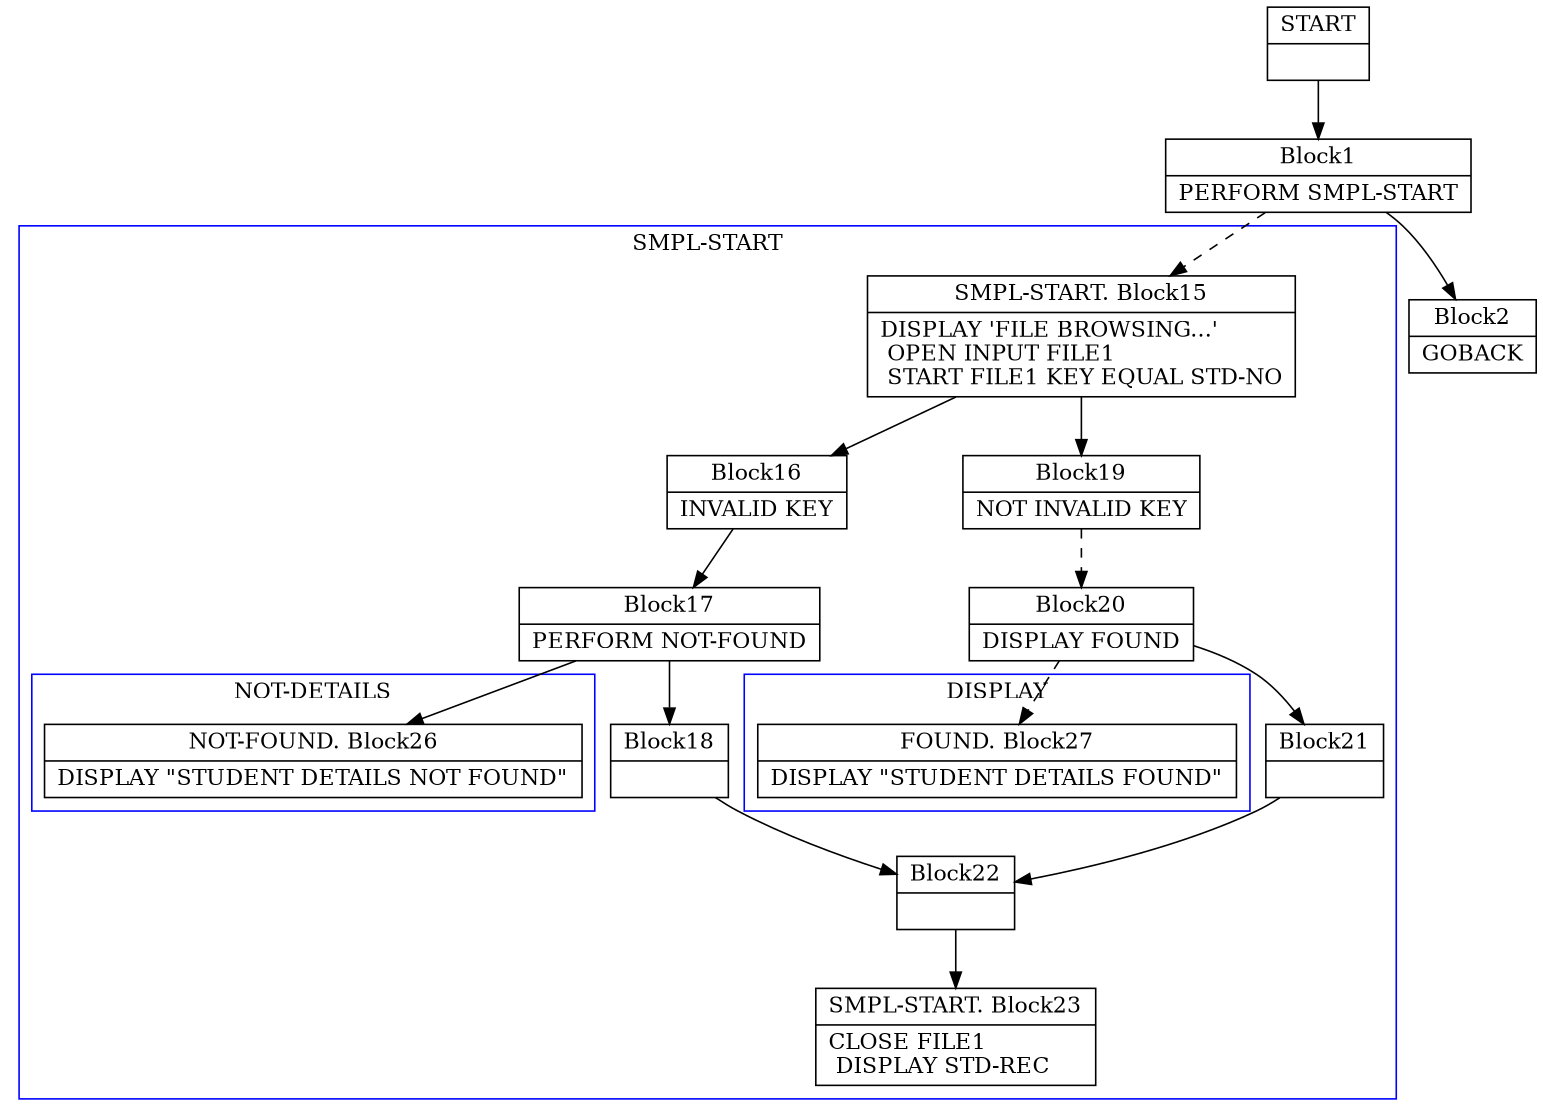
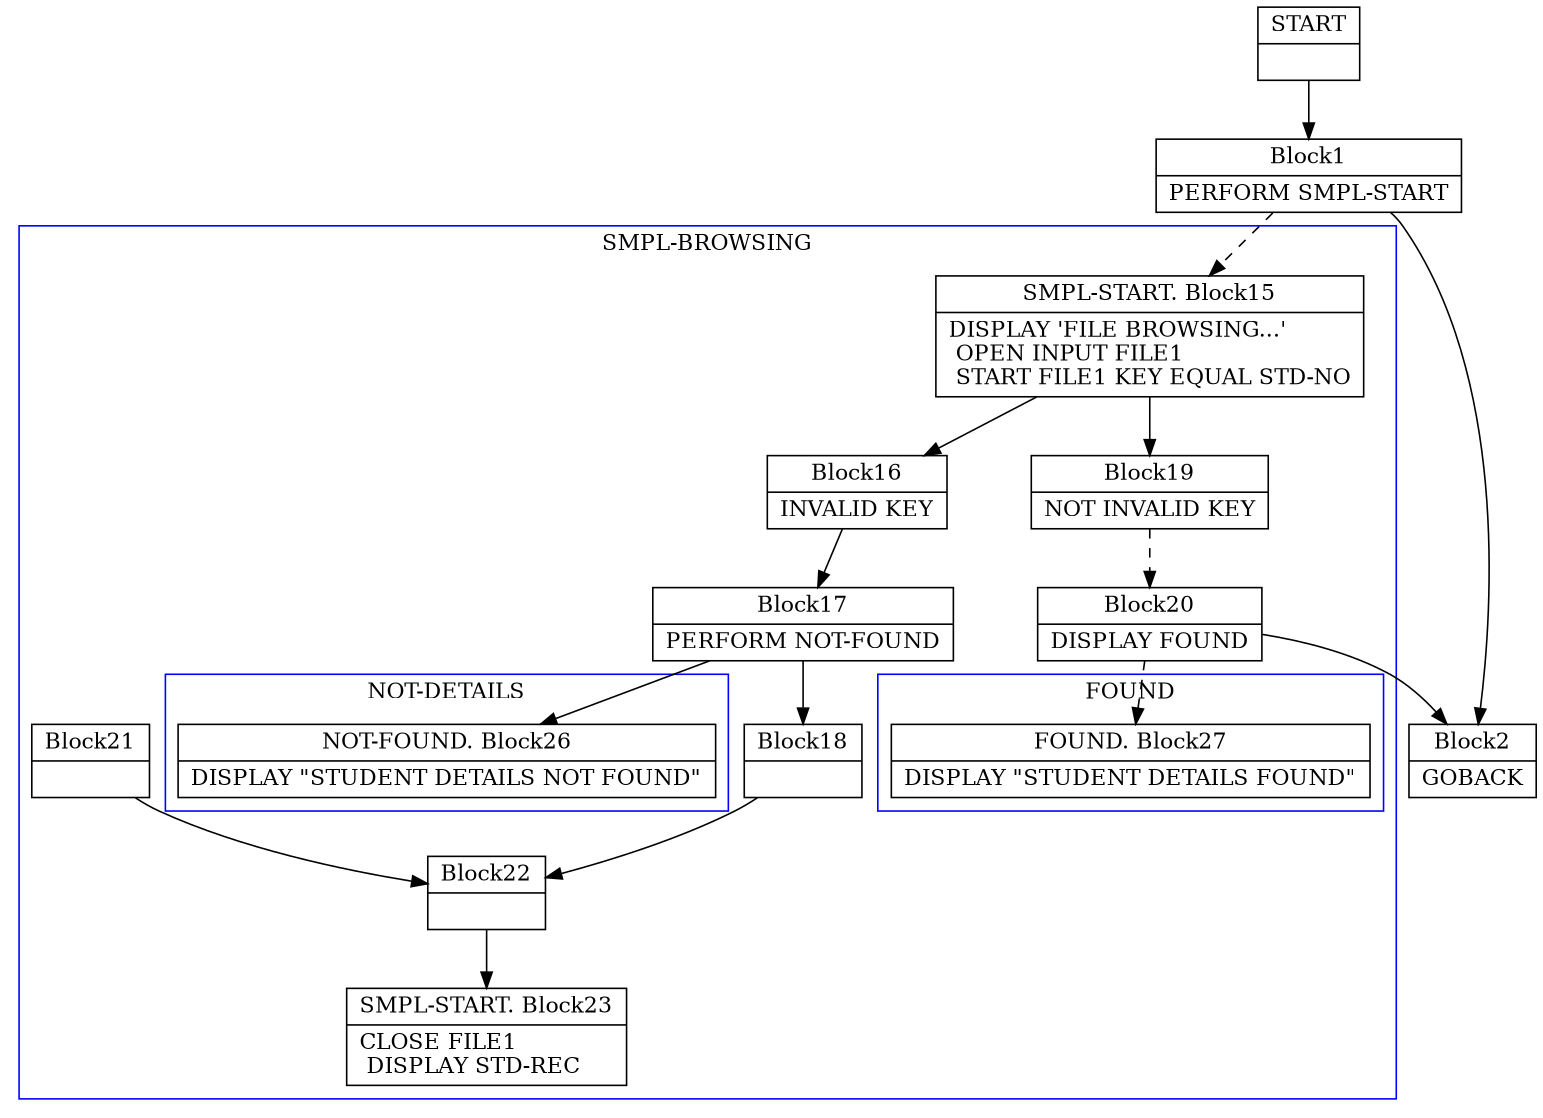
cluster "SMPL-START": label "SMPL-START" -> "SMPL-BROWSING"
edge "Block20" -> "Block21": now "Block20" -> "Block2"
cluster "DISPLAY": label "DISPLAY" -> "FOUND"
